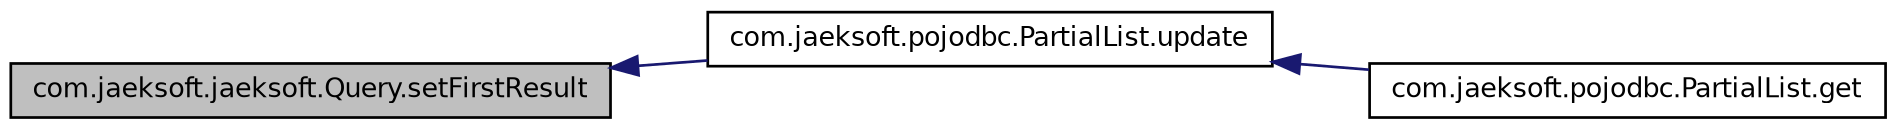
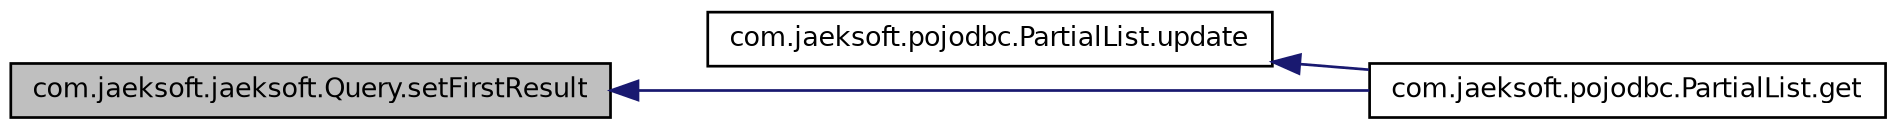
edge "com.jaeksoft.pojodbc.PartialList.update" -> "com.jaeksoft.jaeksoft.Query.setFirstResult": now "com.jaeksoft.pojodbc.PartialList.get" -> "com.jaeksoft.jaeksoft.Query.setFirstResult"
